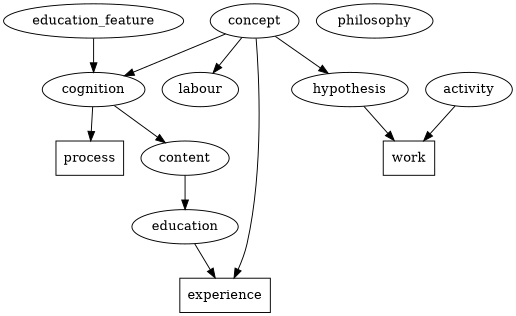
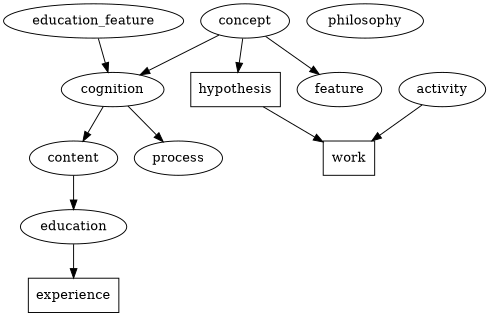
node "labour": label "labour" -> "feature"
node "hypothesis": shape ellipse -> box
edge "concept" -> "experience": removed
node "process": shape box -> ellipse
